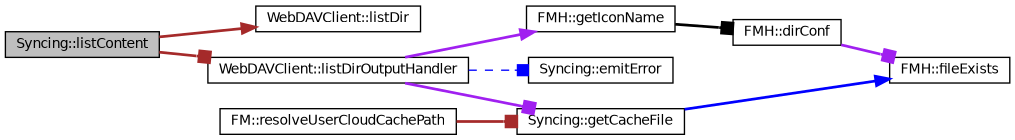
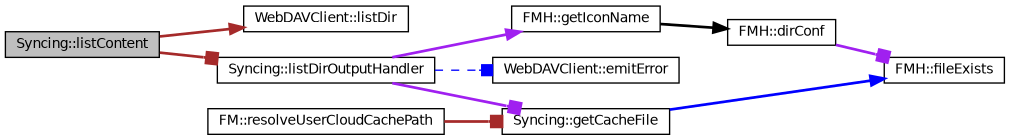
edge "FMH::getIconName" -> "FMH::dirConf": arrowhead box -> normal
node "WebDAVClient::listDirOutputHandler": label "WebDAVClient::listDirOutputHandler" -> "Syncing::listDirOutputHandler"
node "Syncing::emitError": label "Syncing::emitError" -> "WebDAVClient::emitError"
